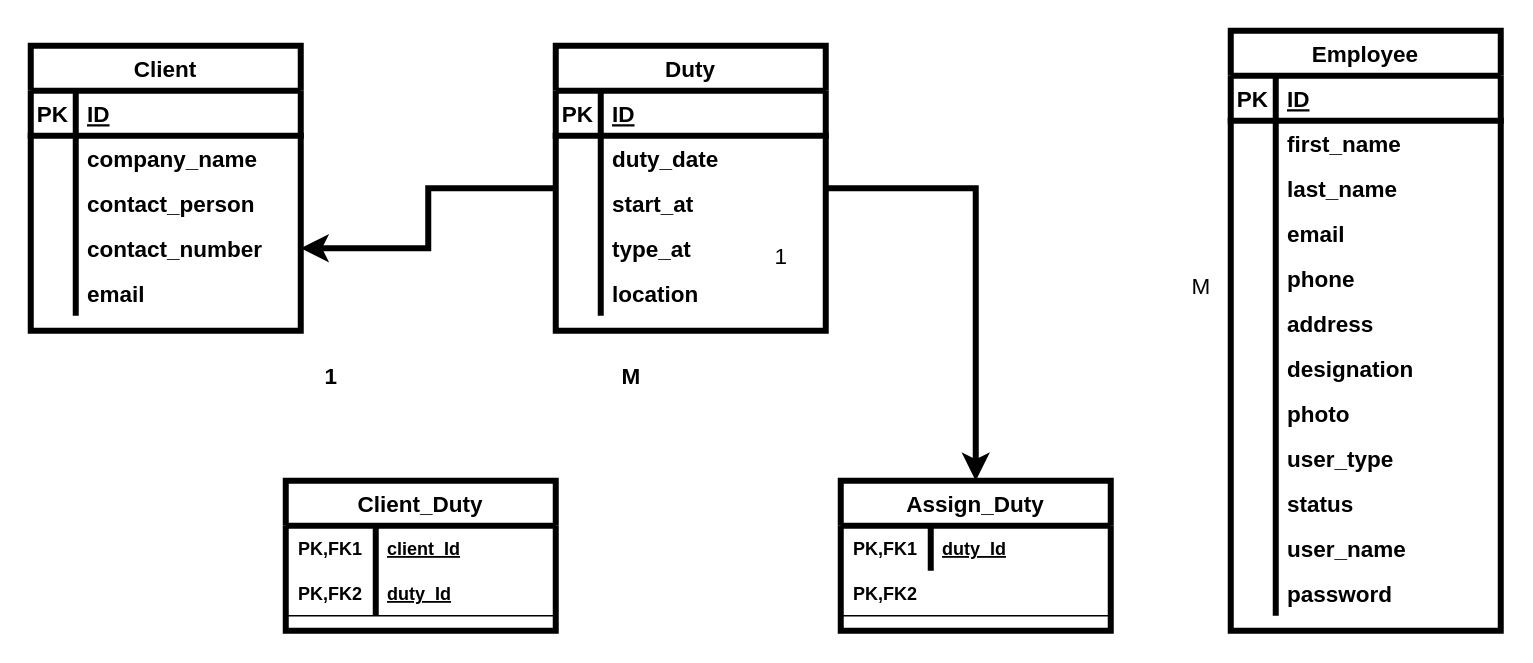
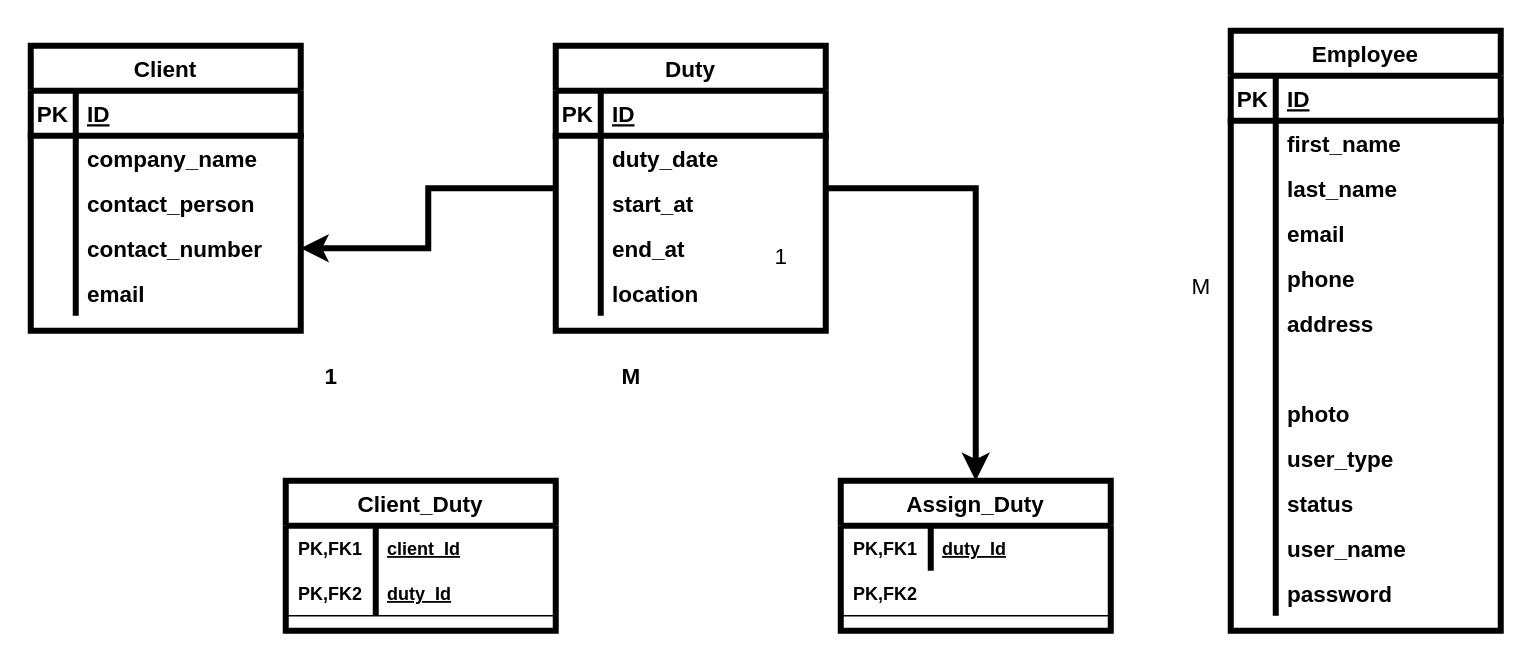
node "type_at": label "type_at" -> "end_at"
node "designation": removed
